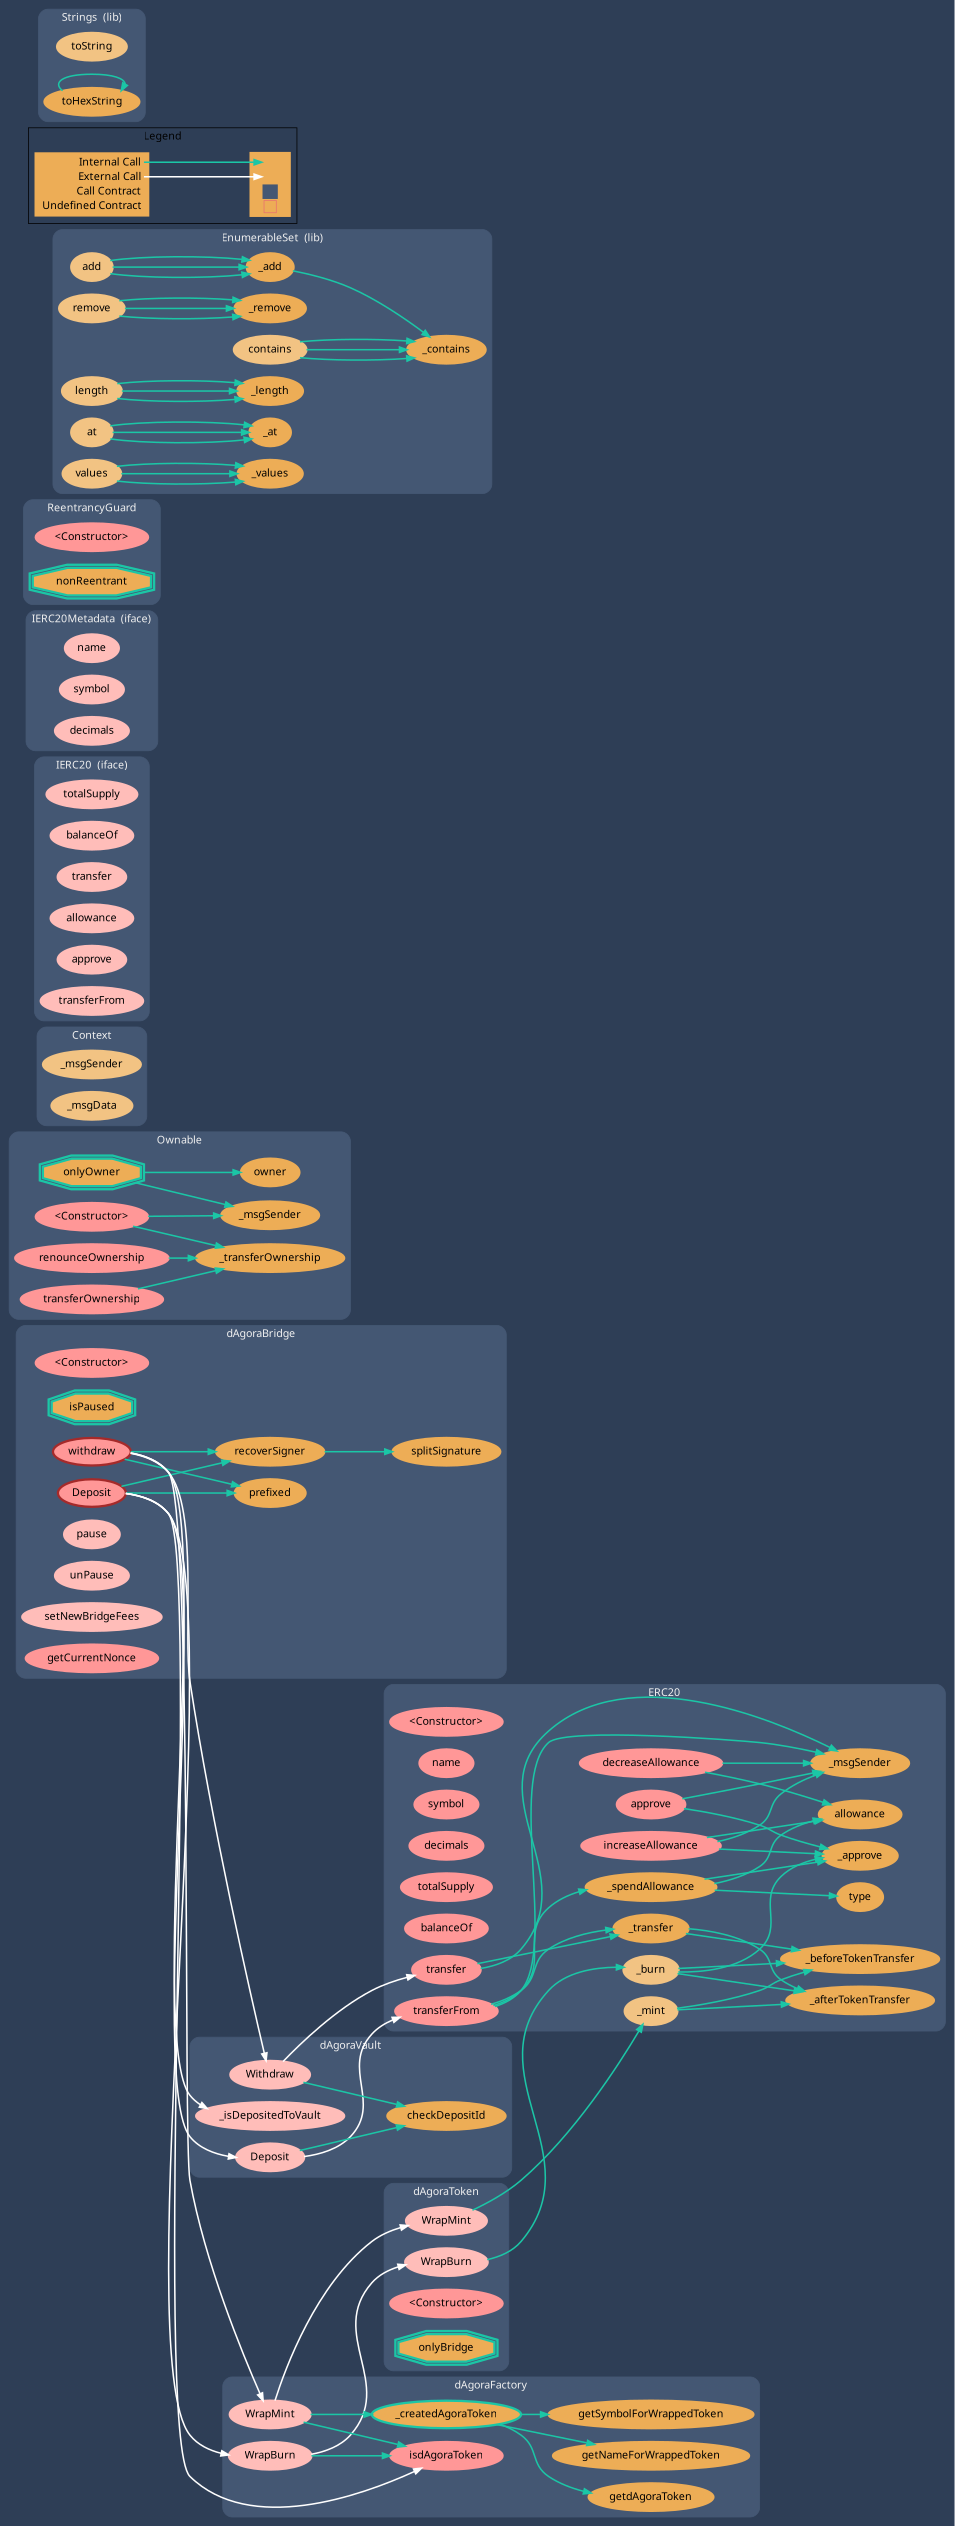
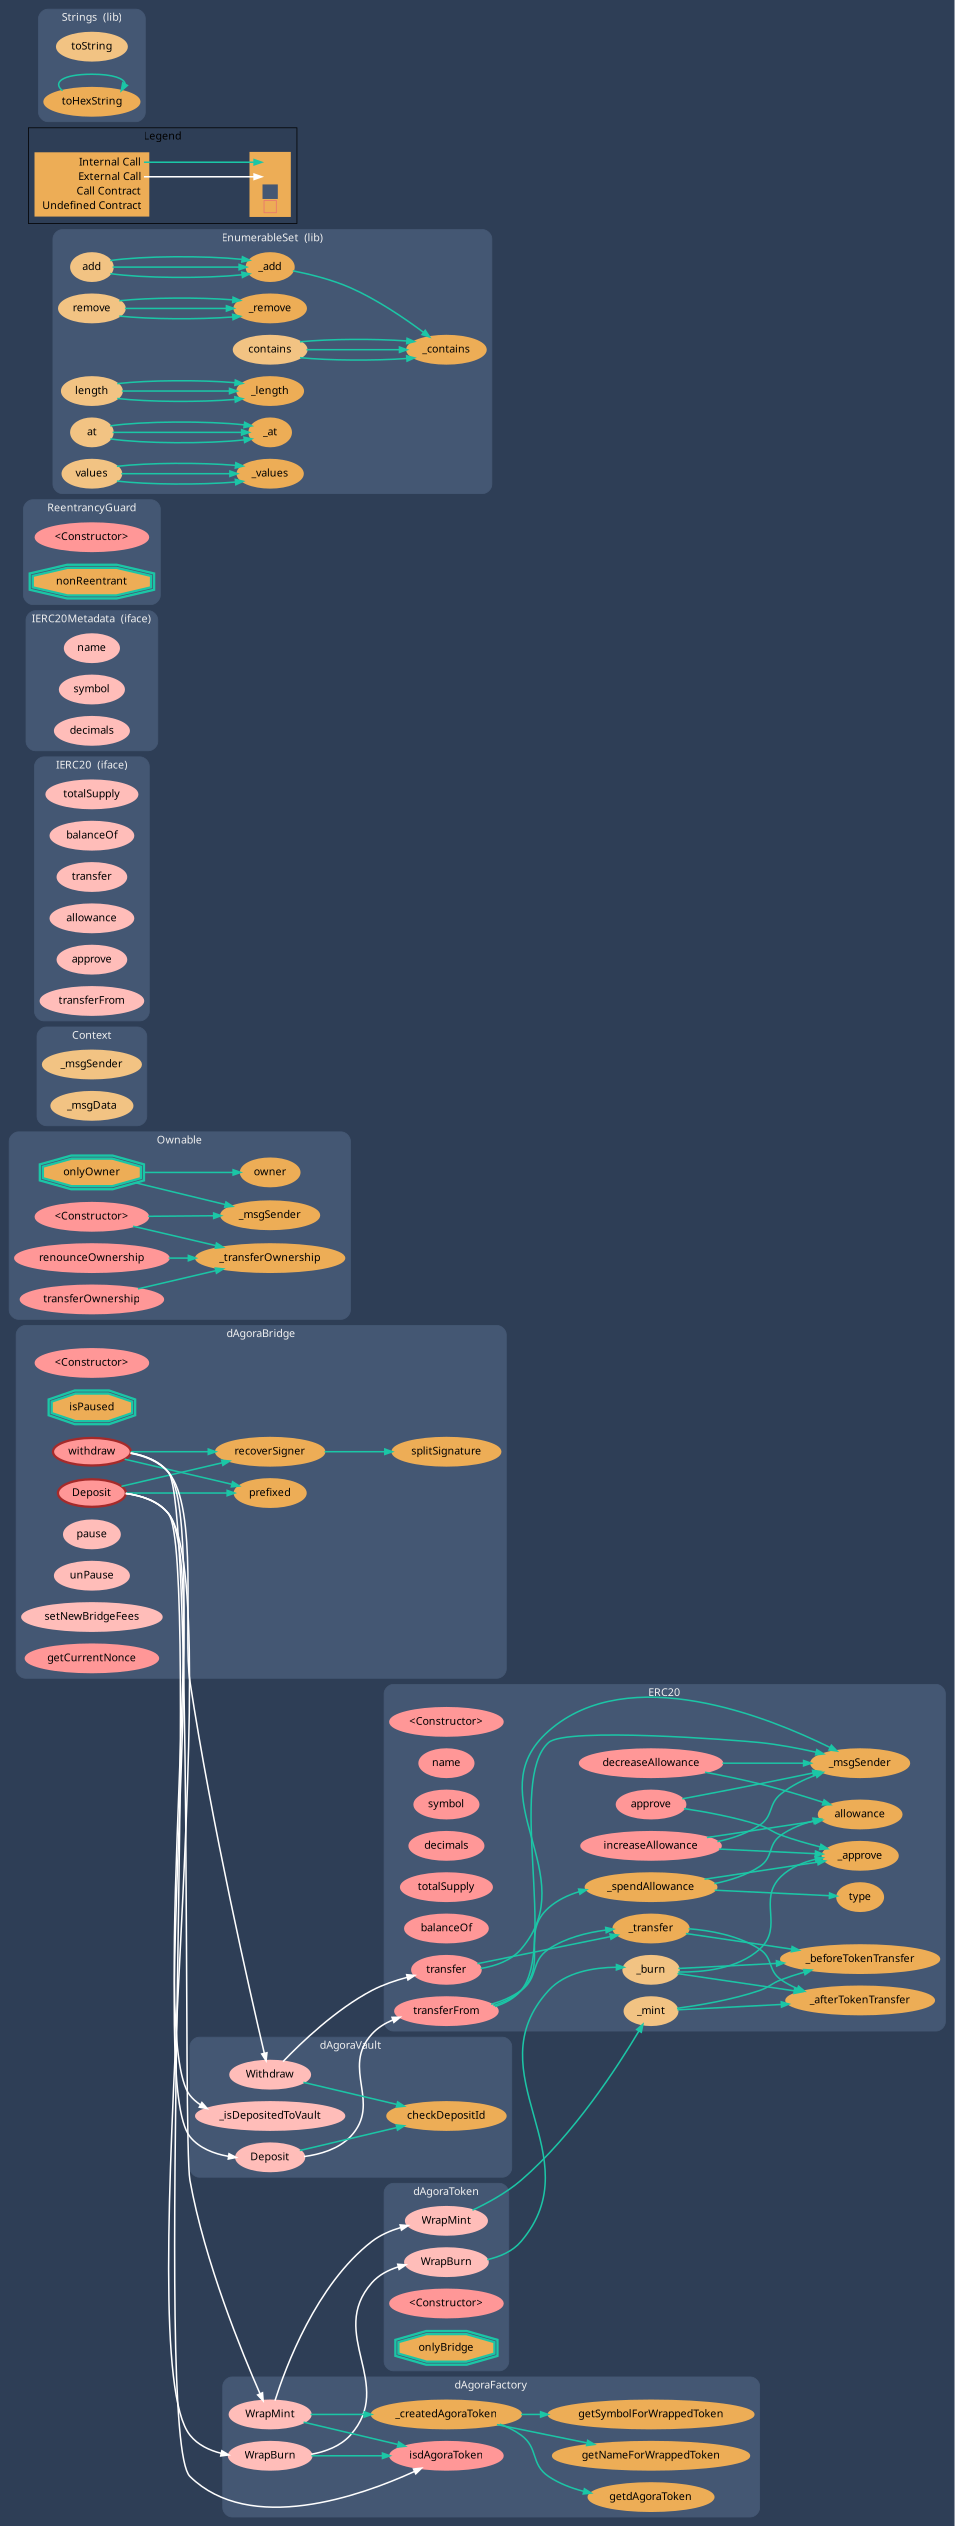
node "_createdAgoraToken": color #1bc6a6 -> #edad56
